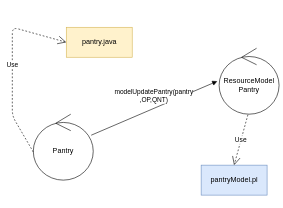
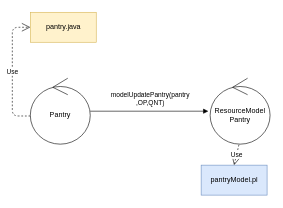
node "pantry.java": moved (99, 42) -> (63, 27)
node "ResourceModel Pantry": moved (249, 81) -> (240, 111)
node "Pantry": moved (63, 147) -> (60, 111)
